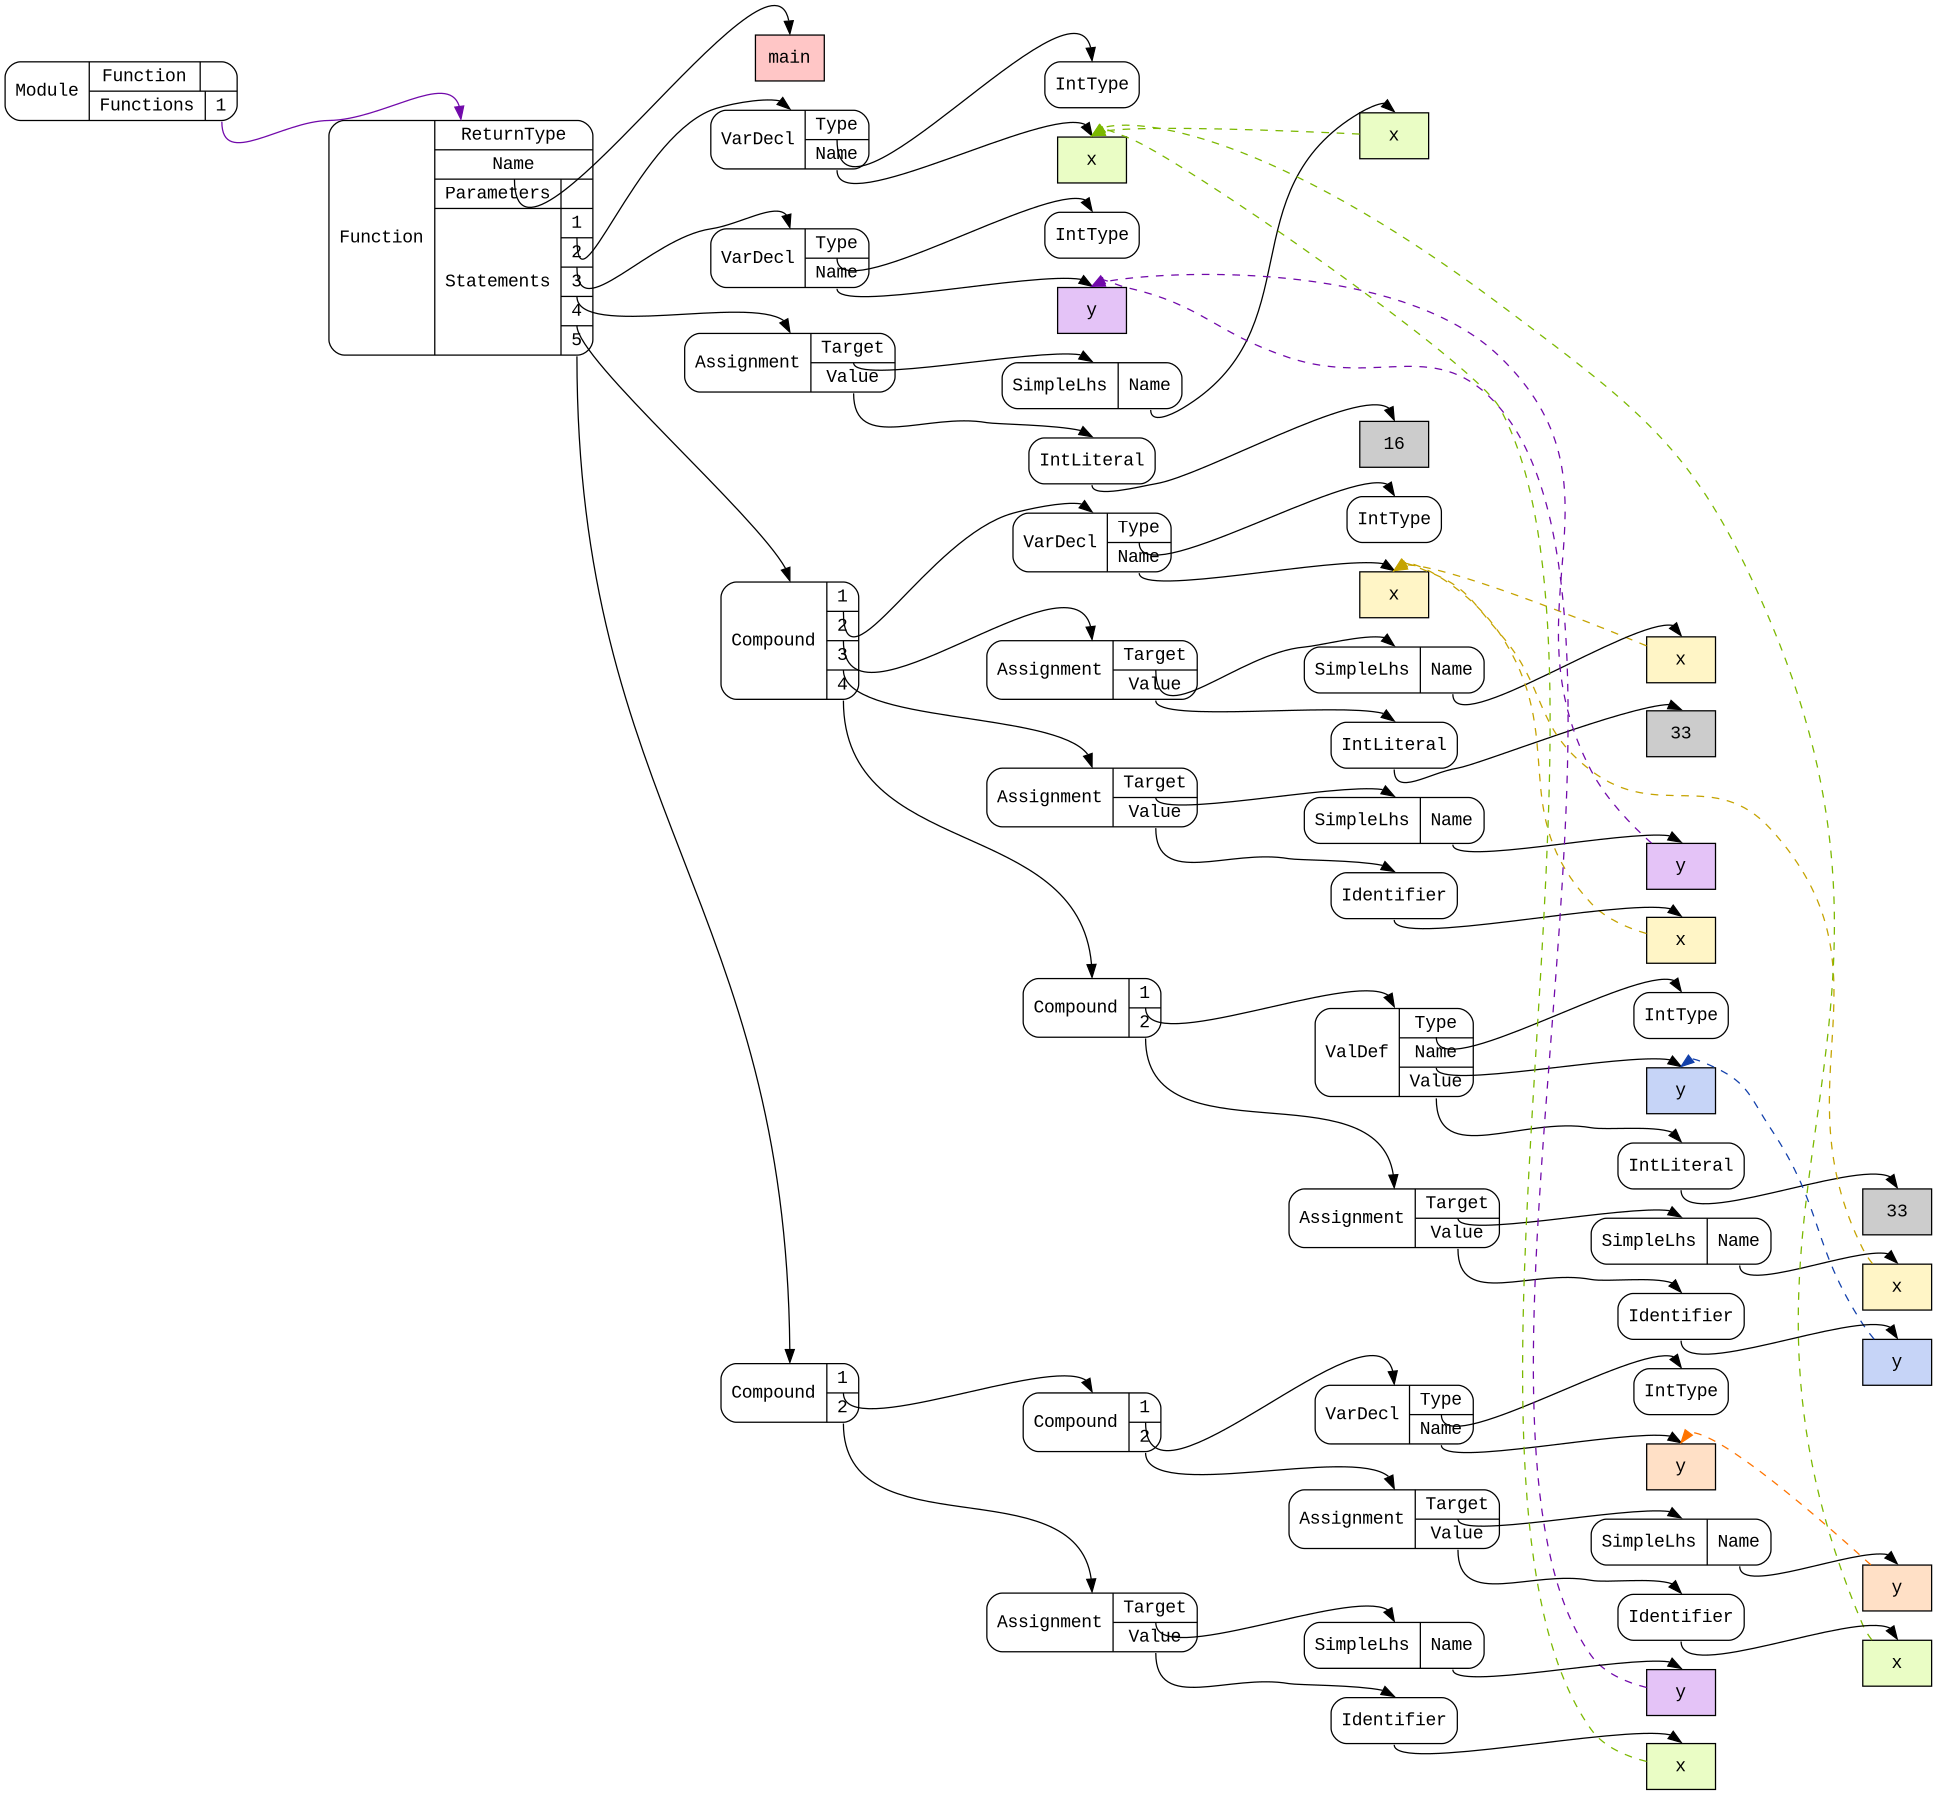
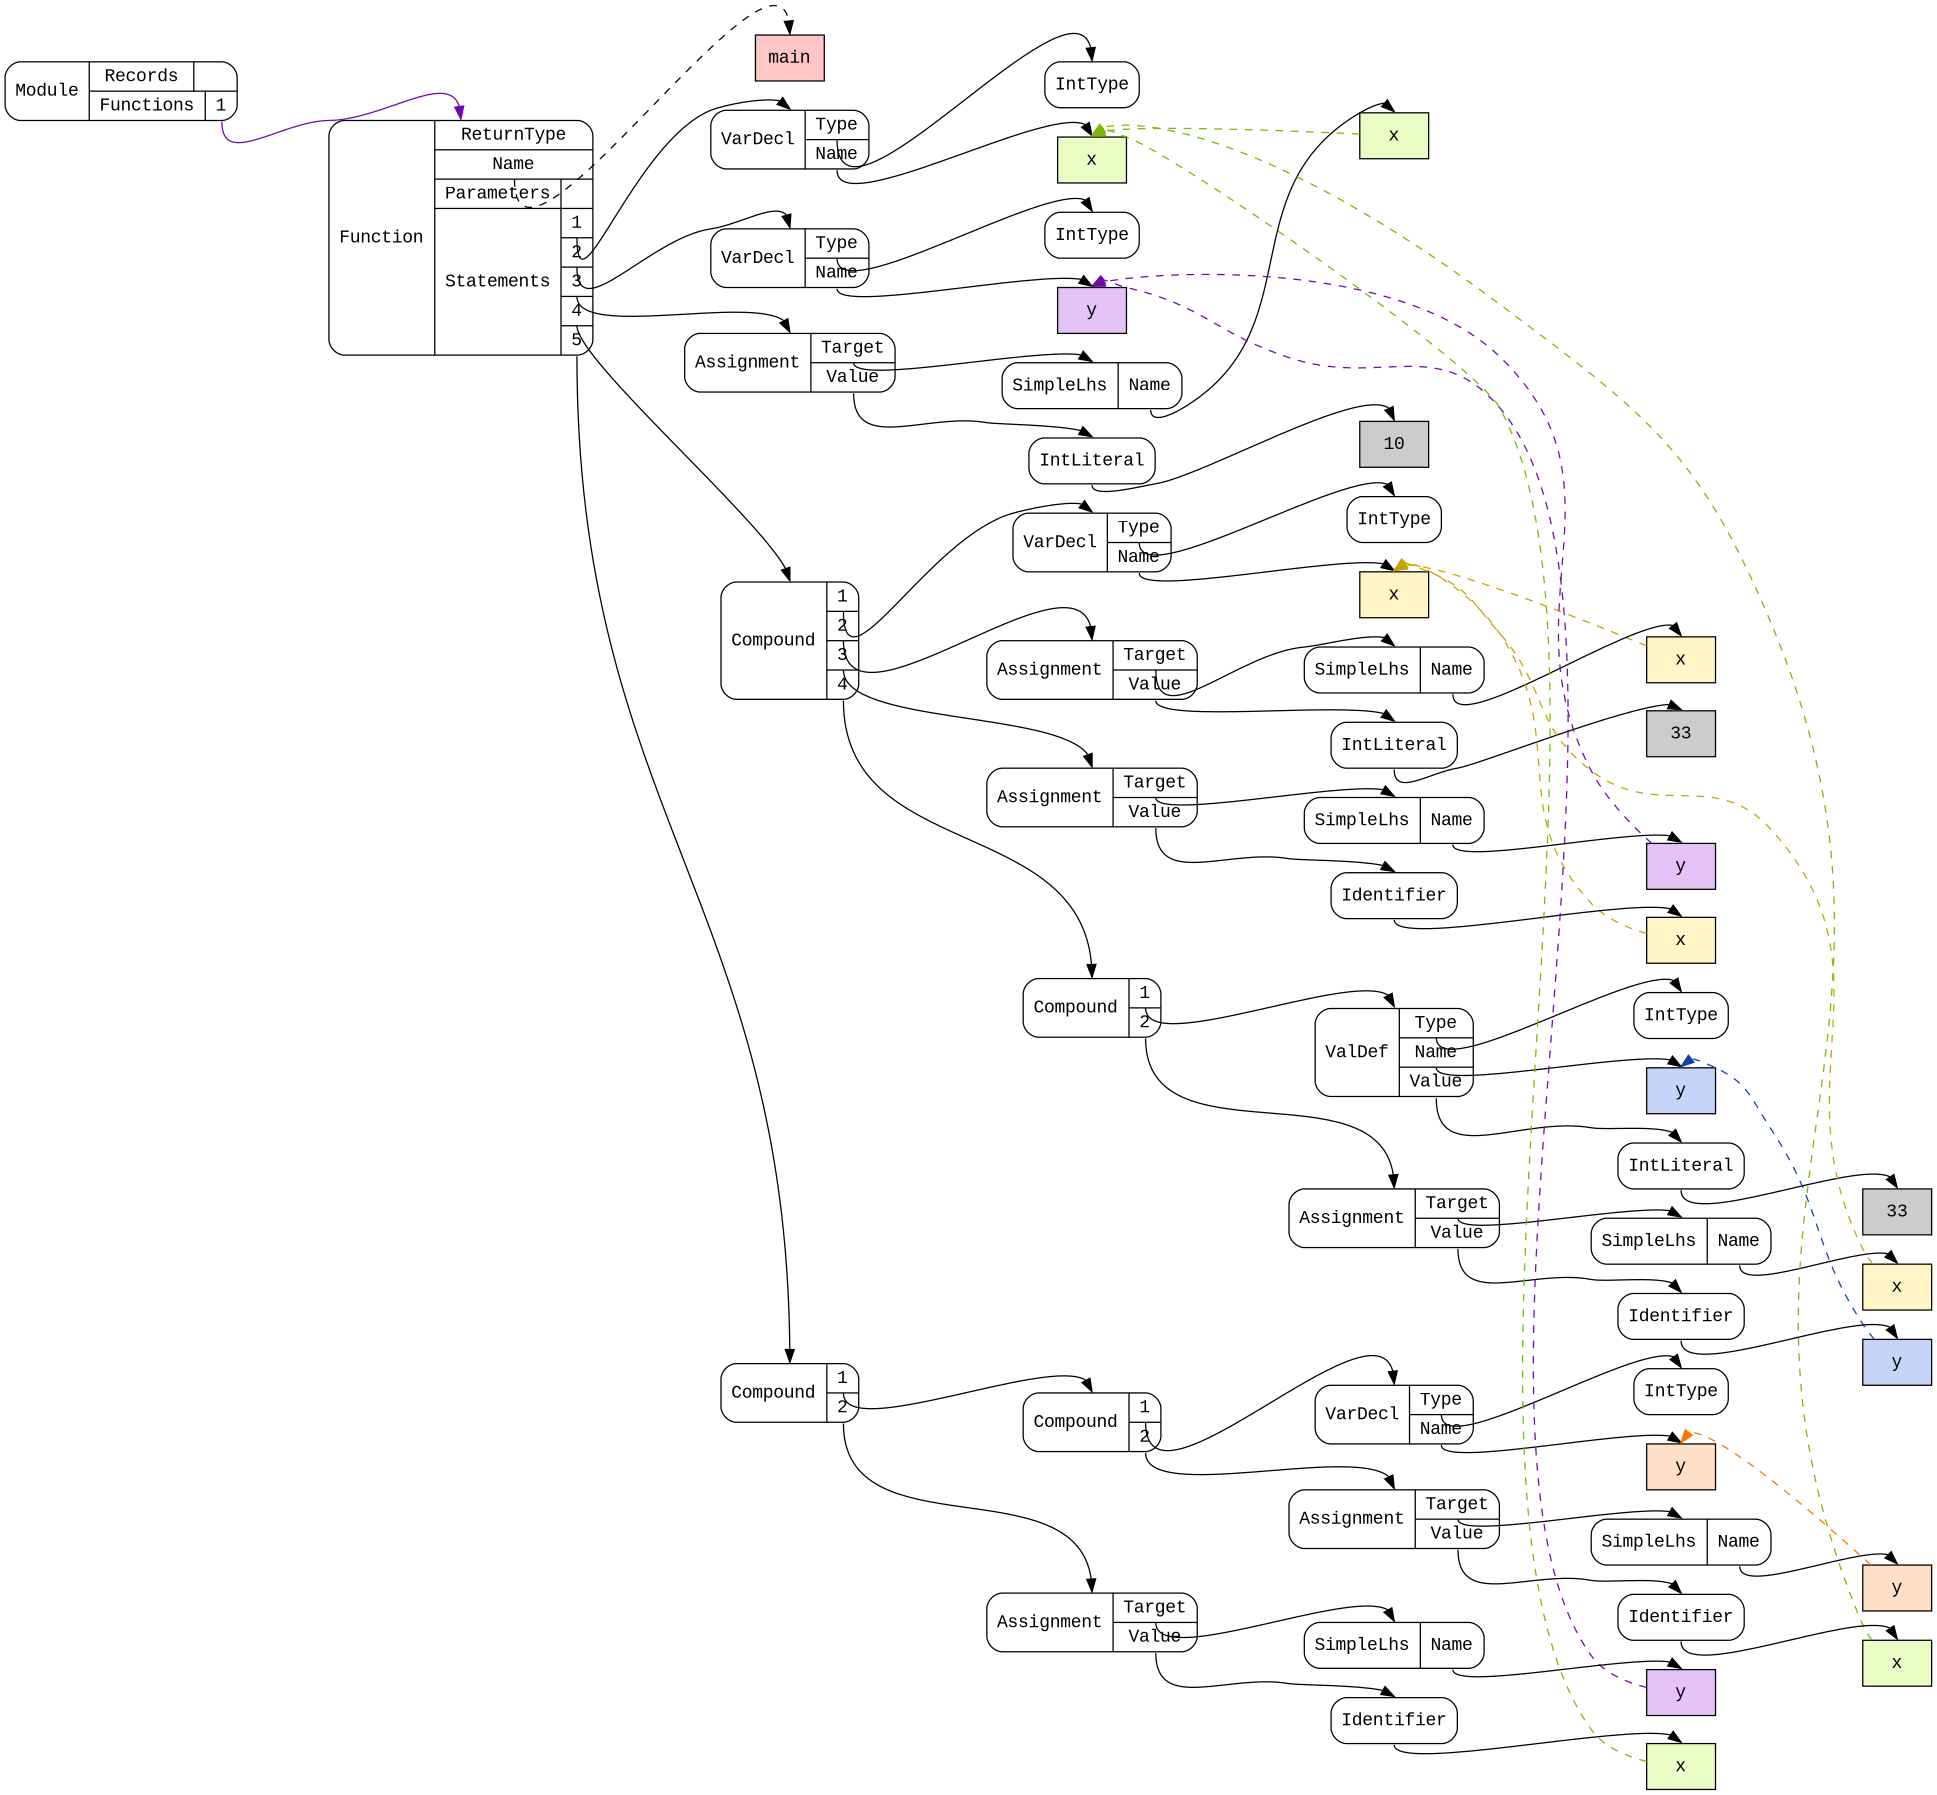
node "Module": text "Function" -> "Records"
edge "Function" -> "main": style solid -> dashed
node "16": label "16" -> "10"
